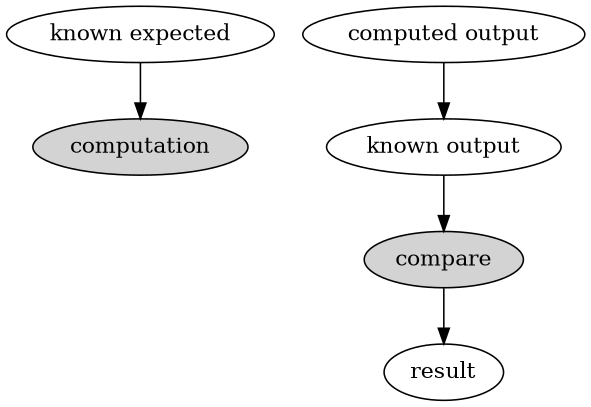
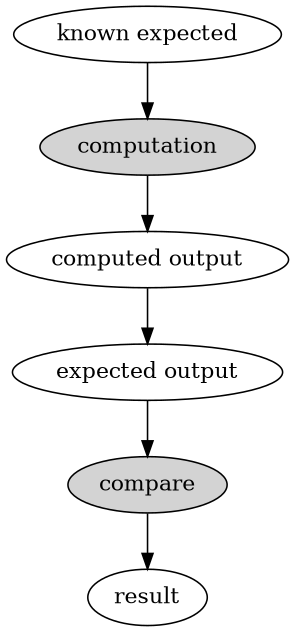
node "known output": label "known output" -> "expected output"
edge "computation" -> "computed output": added
